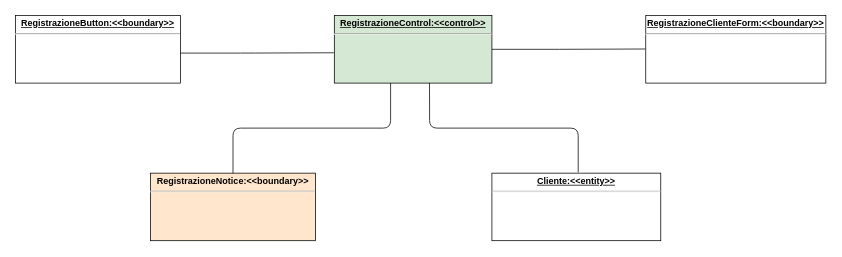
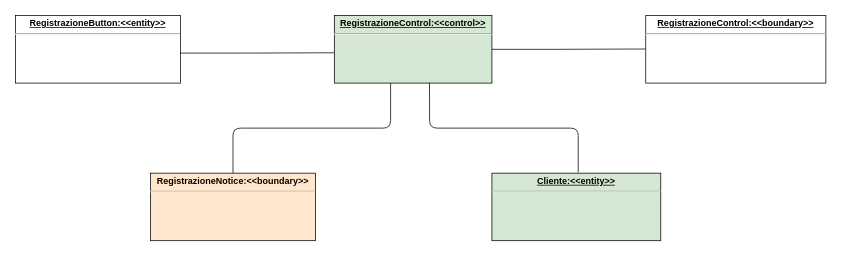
node "RegistrazioneButton:<<boundary>>": label "RegistrazioneButton:<<boundary>>" -> "RegistrazioneButton:<<entity>>"
node "RegistrazioneClienteForm:<<boundary>>": label "RegistrazioneClienteForm:<<boundary>>" -> "RegistrazioneControl:<<boundary>>"
node "Cliente:<<entity>>": fillcolor #ffffff -> #d5e8d4
